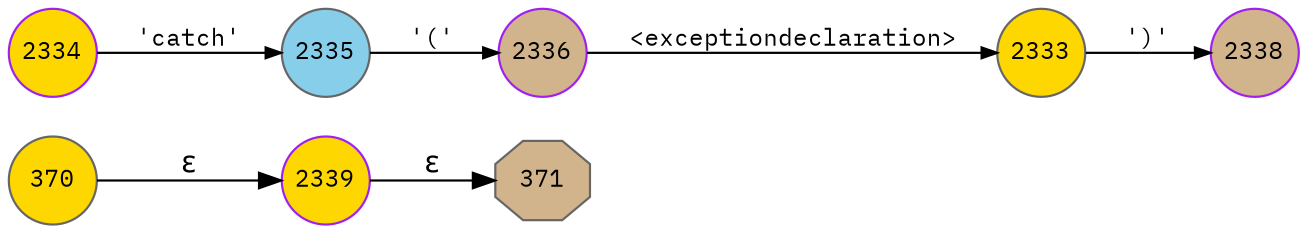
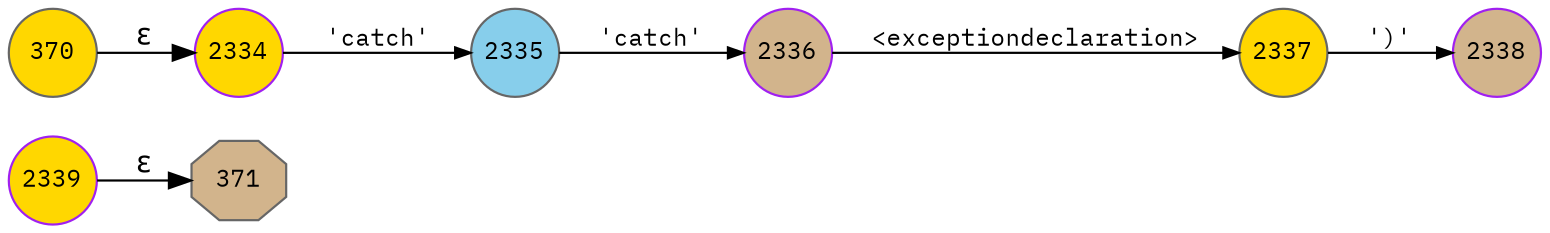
edge "2335" -> "2336": label "'('" -> "'catch'"
node "2333": label "2333" -> "2337"
edge "370" -> "2339": now "370" -> "2334"
